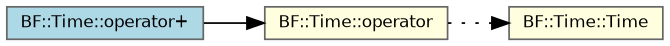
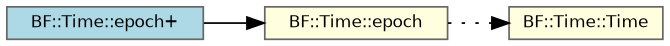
node "BF::Time::operator+": label "BF::Time::operator+" -> "BF::Time::epoch+"
node "BF::Time::operator": label "BF::Time::operator" -> "BF::Time::epoch"
